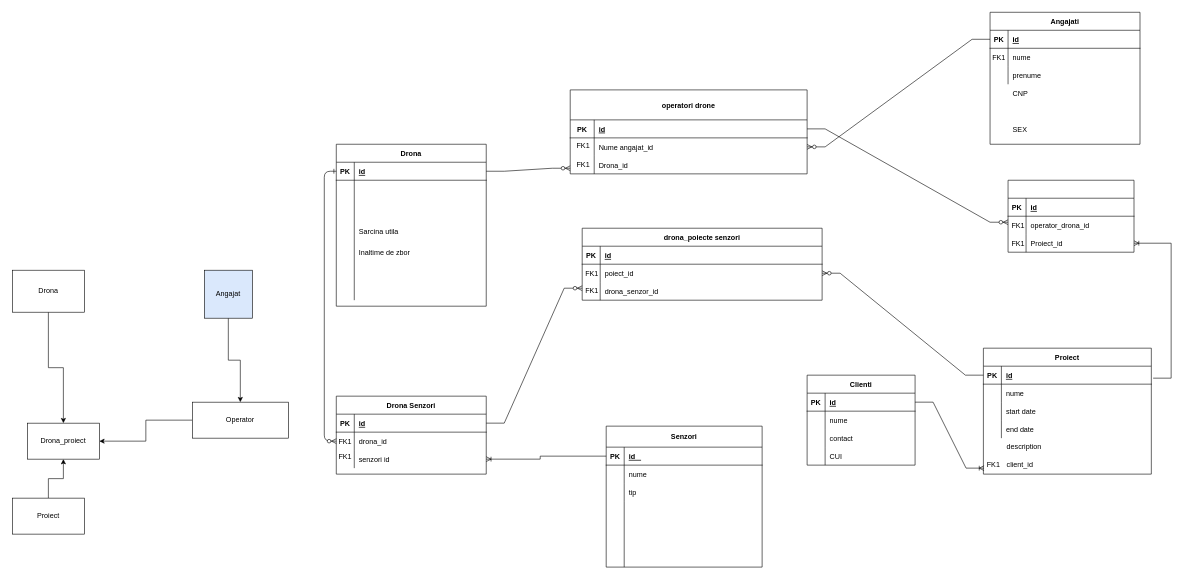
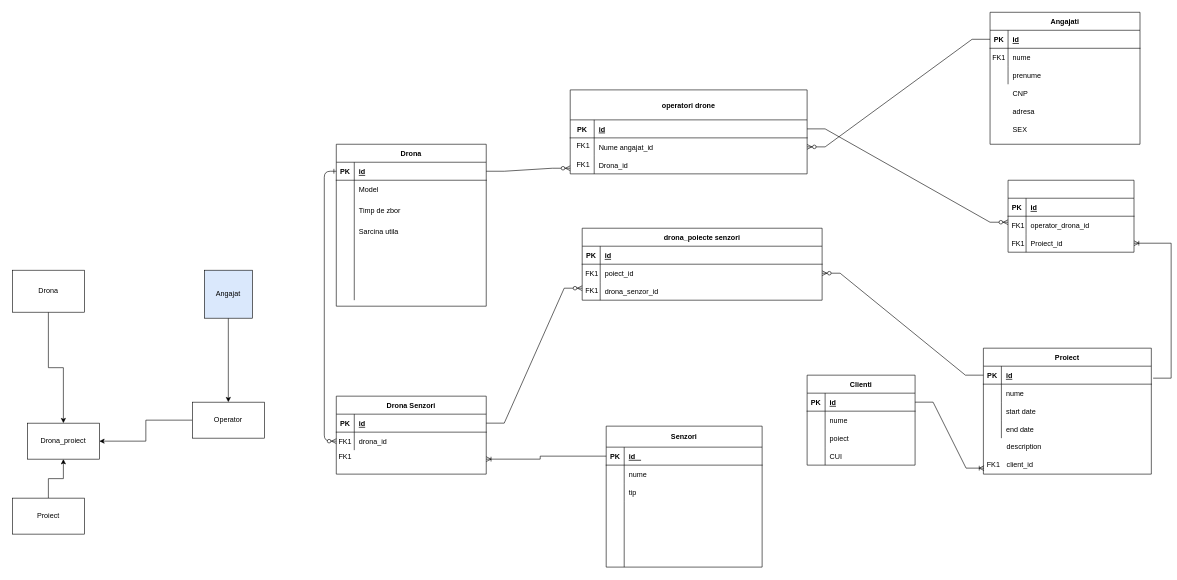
node "adresa": added
node "Model": added
node "Timp de zbor": added
node "Inaltime de zbor": removed
node "Operator": size 96x36 -> 72x36
node "contact": label "contact" -> "poiect"
node "senzori id": removed
